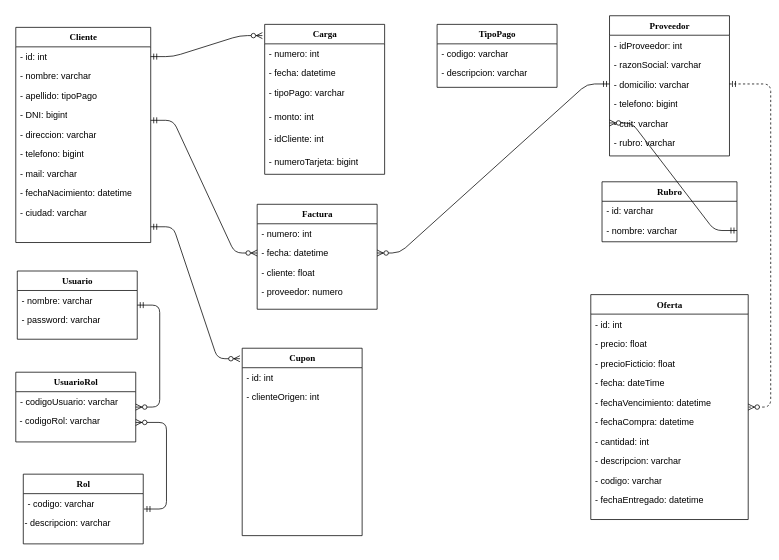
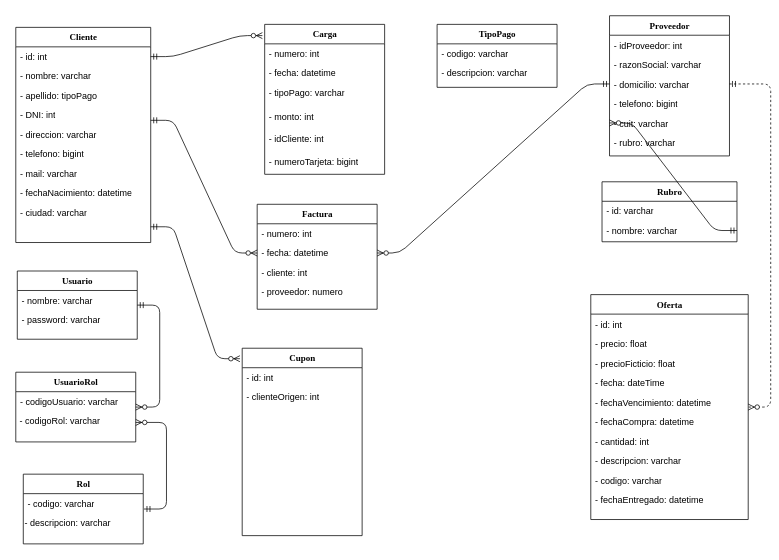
node "- DNI: bigint": label "- DNI: bigint" -> "- DNI: int"
node "- cliente: float": label "- cliente: float" -> "- cliente: int"
